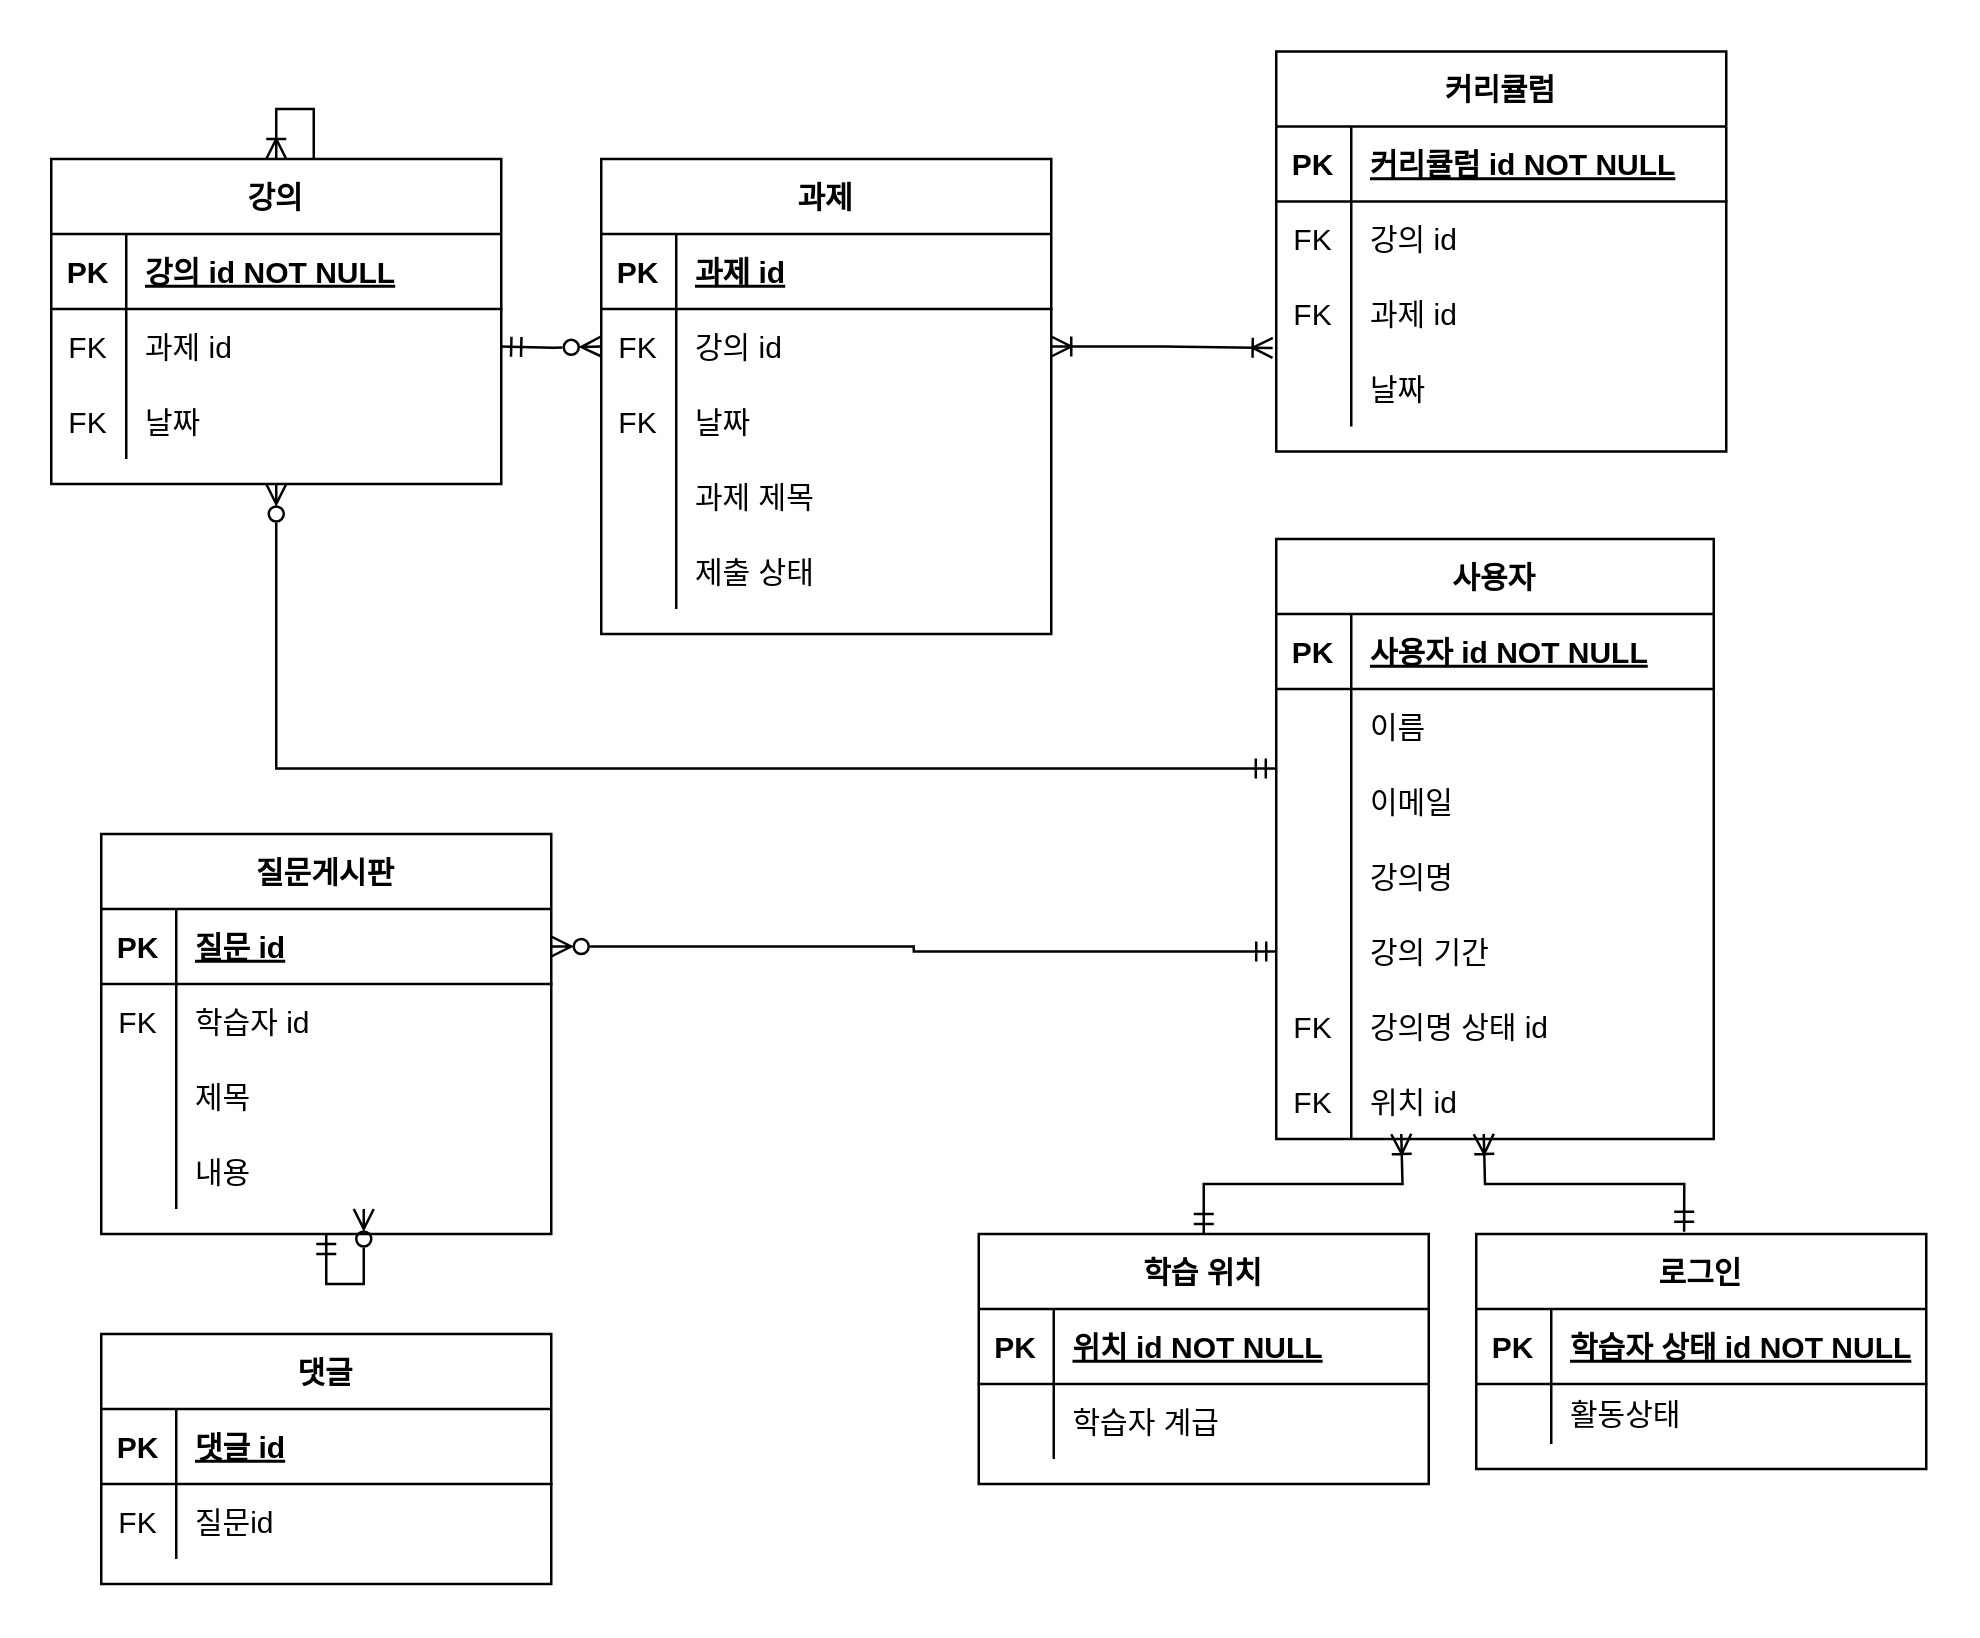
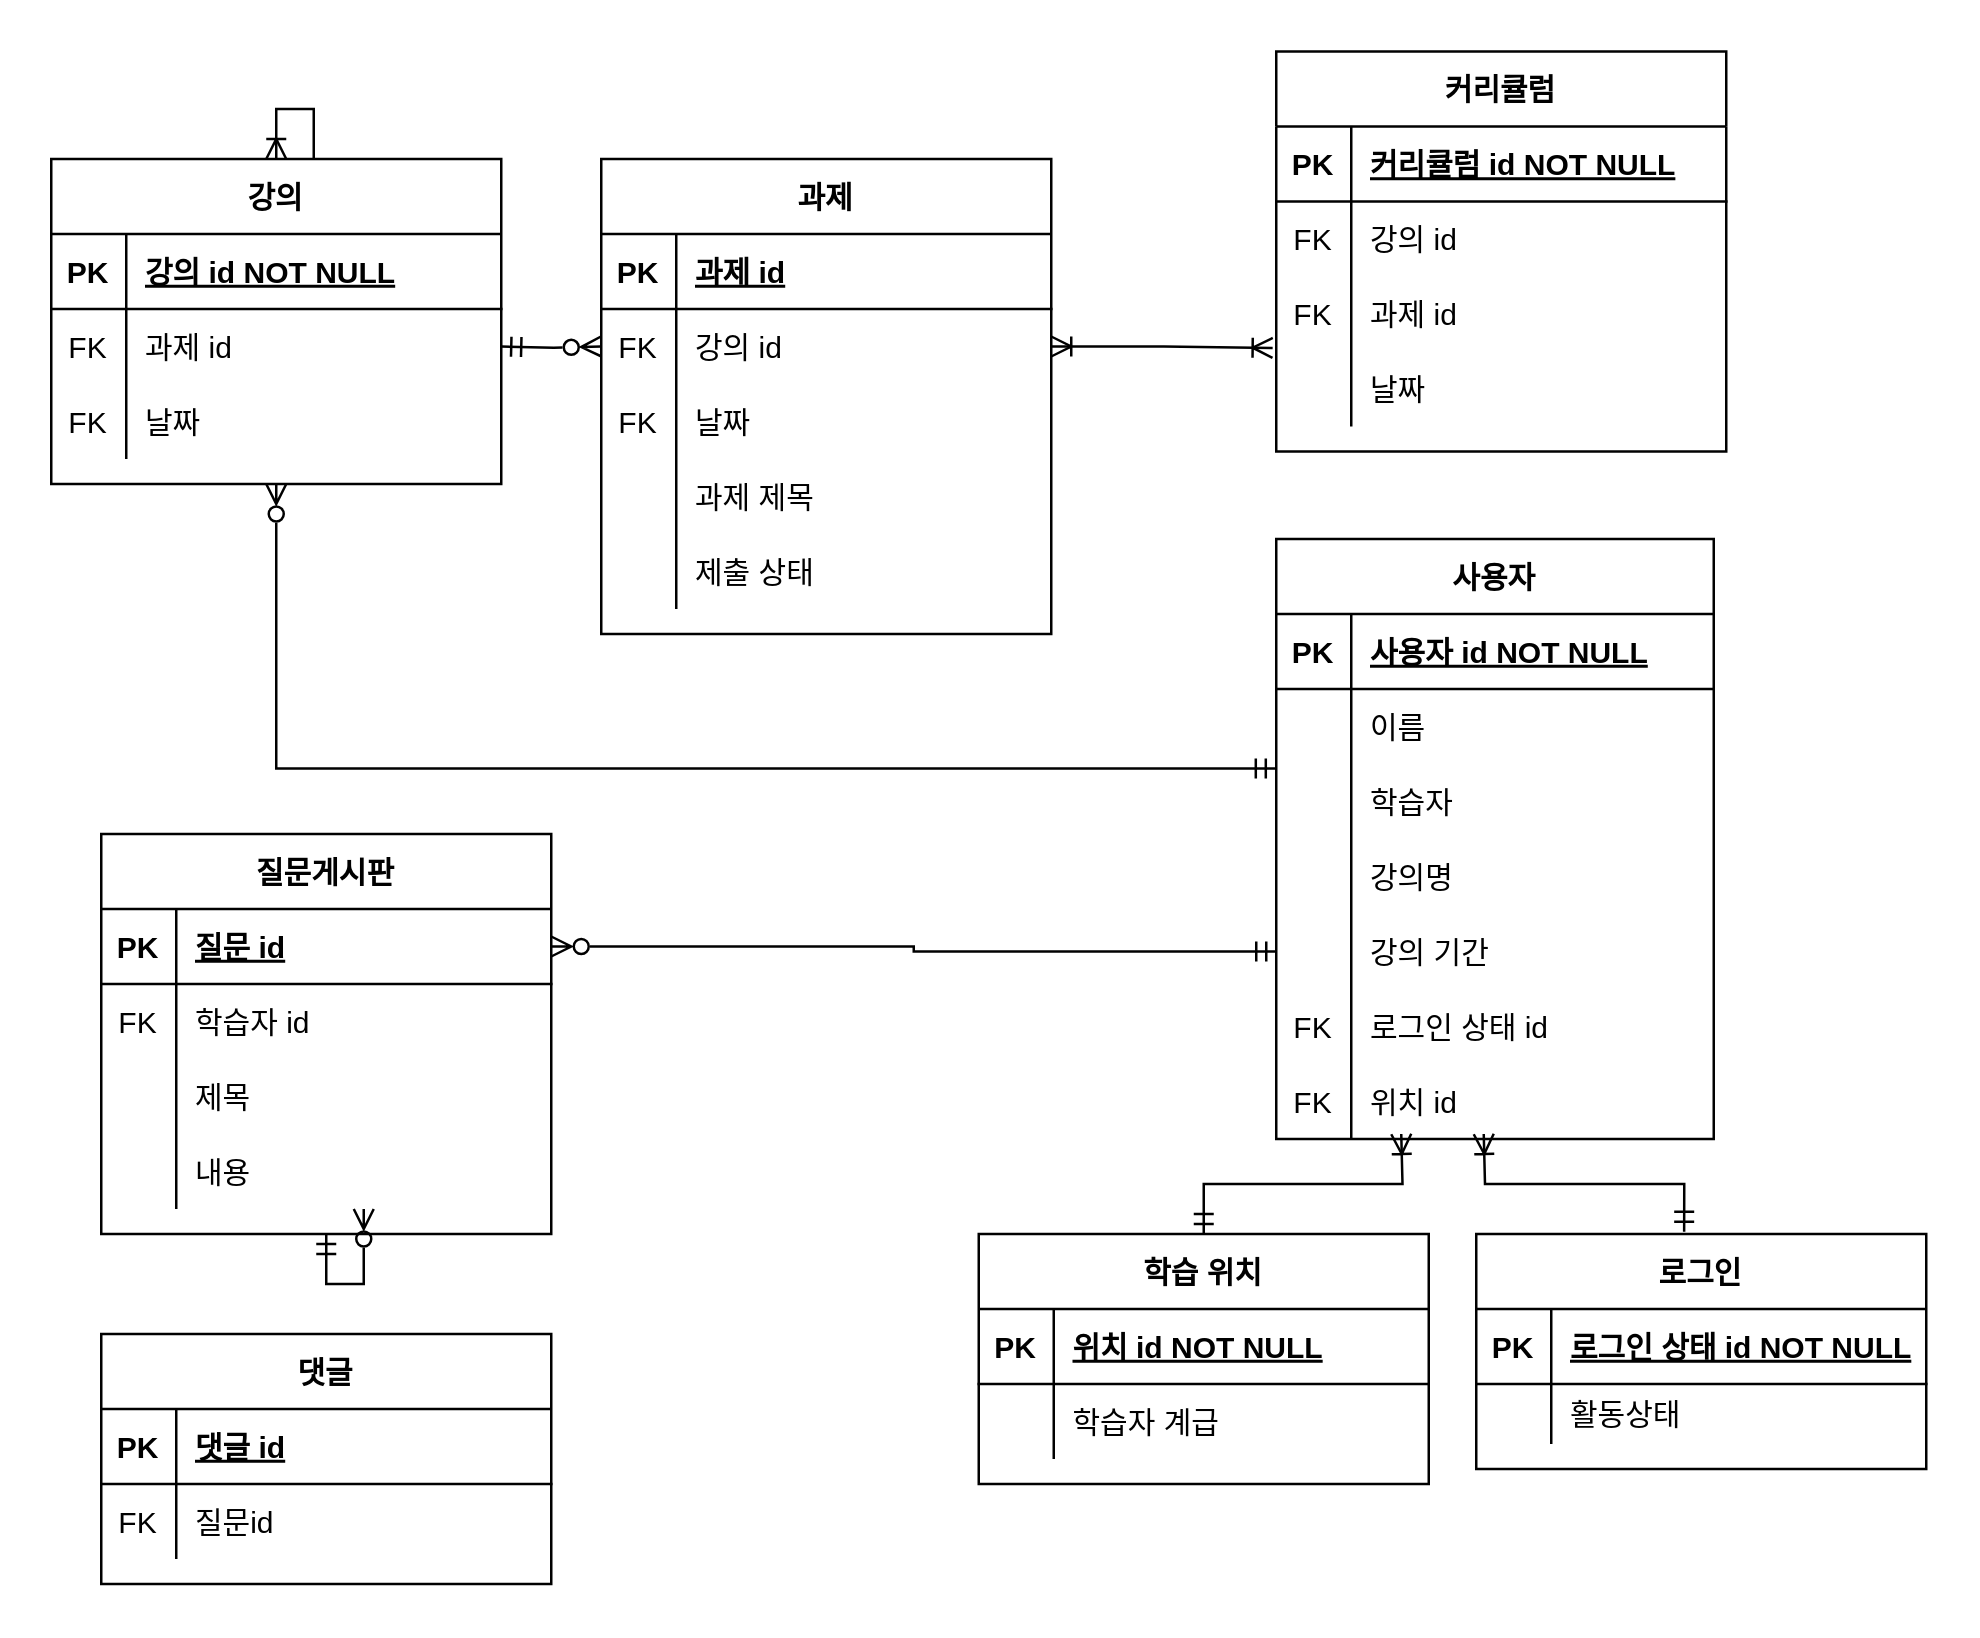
node "이메일": label "이메일" -> "학습자"
node "강의명 상태 id": label "강의명 상태 id" -> "로그인 상태 id"
node "학습자 상태 id NOT NULL": label "학습자 상태 id NOT NULL" -> "로그인 상태 id NOT NULL"
